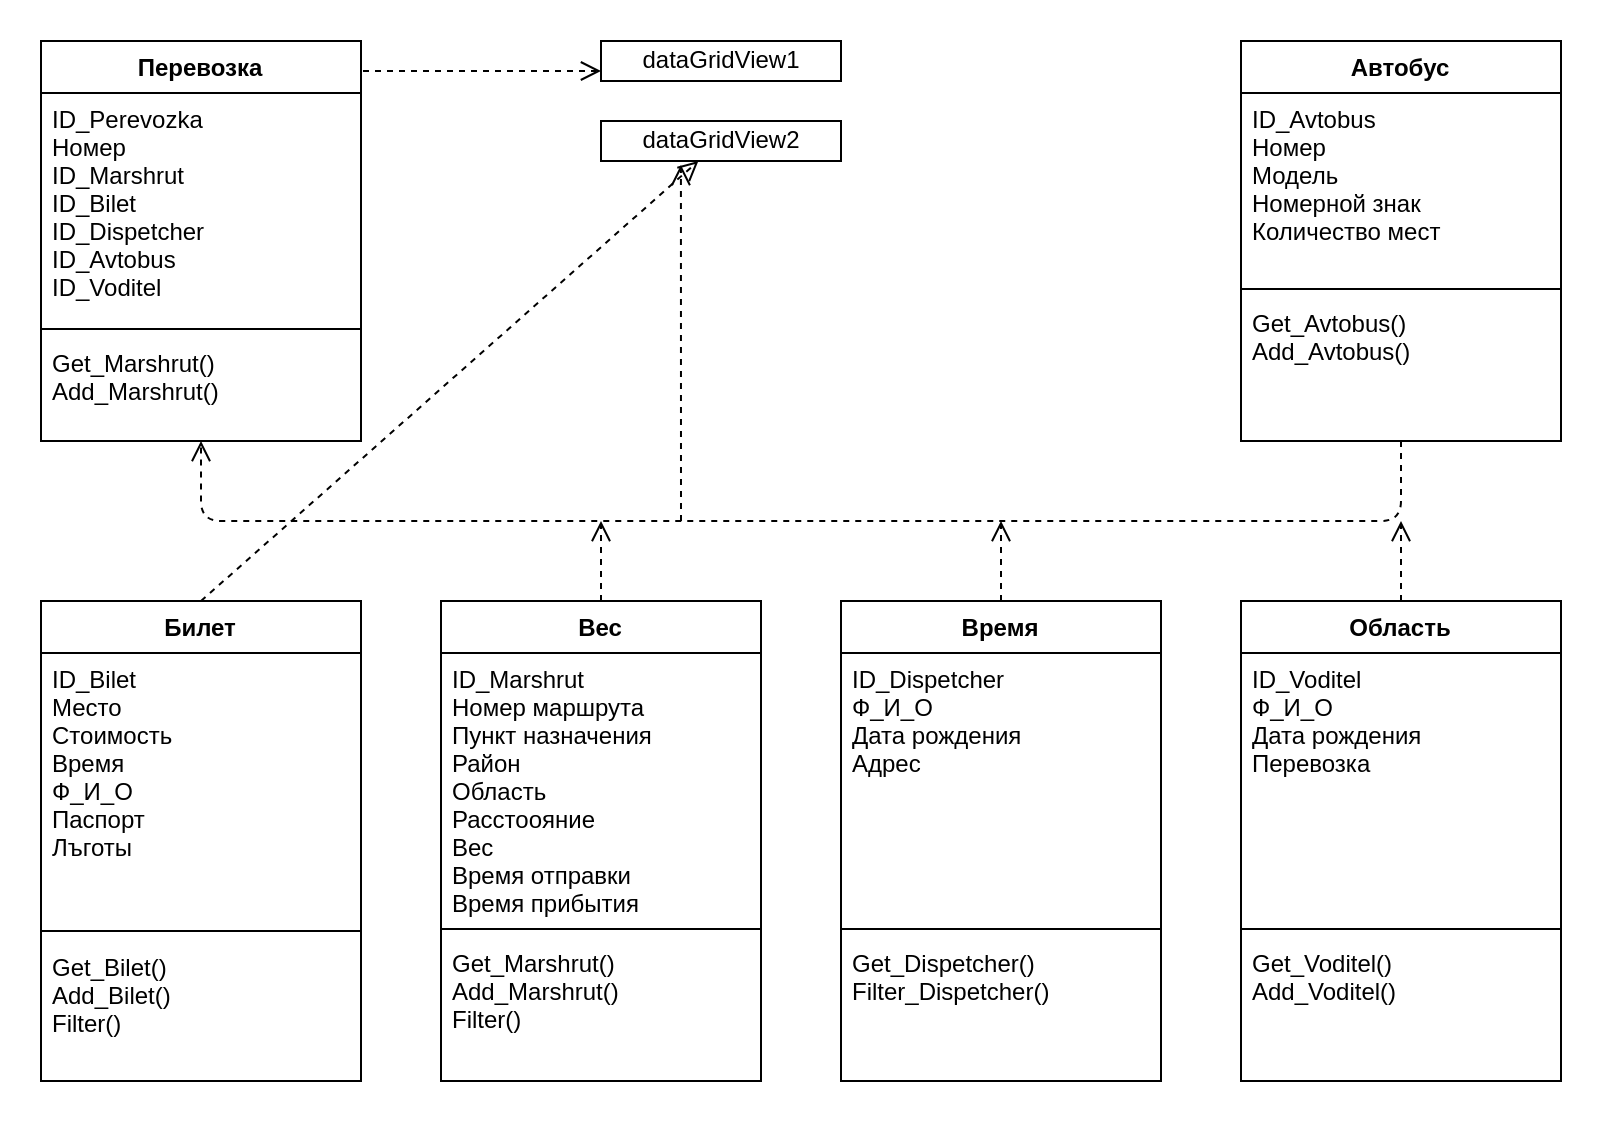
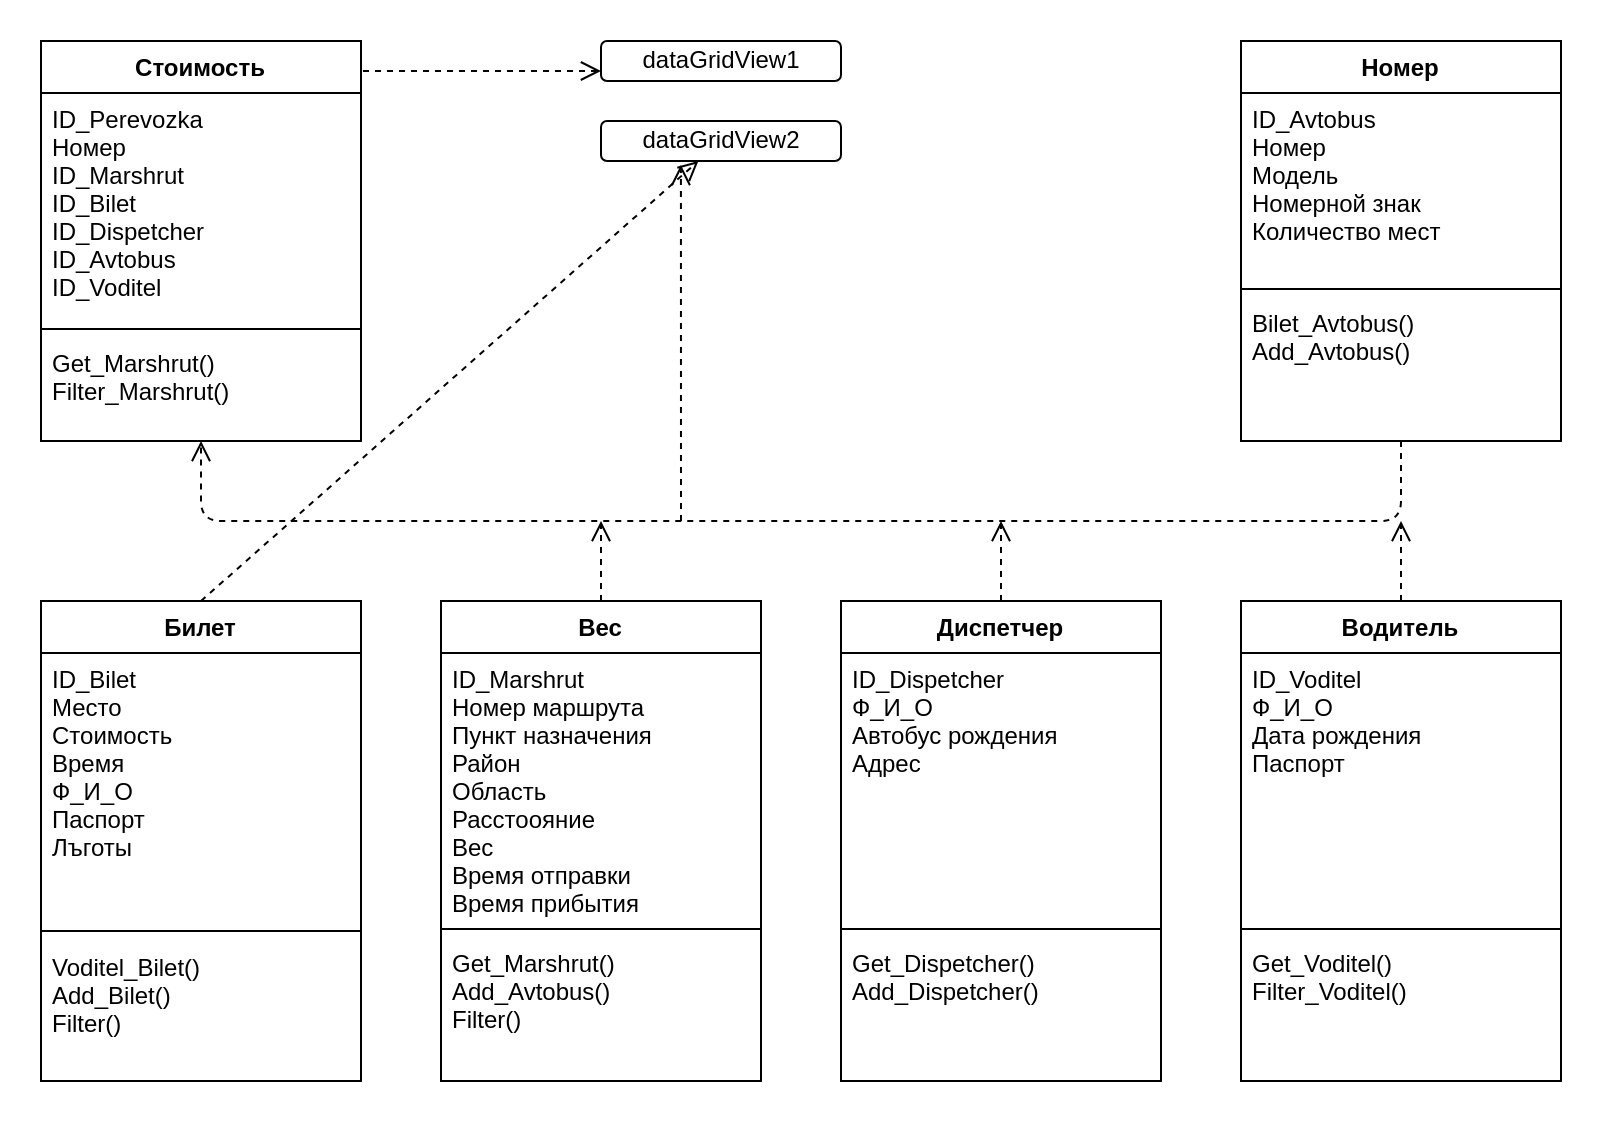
node "dataGridView1": shape rectangle -> rounded rectangle
node "Перевозка": label "Перевозка" -> "Стоимость"
node "Автобус": label "Автобус" -> "Номер"
node "dataGridView2": shape rectangle -> rounded rectangle
node "Get_Avtobus() Add_Avtobus()": label "Get_Avtobus() Add_Avtobus()" -> "Bilet_Avtobus() Add_Avtobus()"
node "Get_Marshrut() Add_Marshrut()": label "Get_Marshrut() Add_Marshrut()" -> "Get_Marshrut() Filter_Marshrut()"
node "Время": label "Время" -> "Диспетчер"
node "Область": label "Область" -> "Водитель"
node "ID_Dispetcher Ф_И_О Дата рождения Адрес": label "ID_Dispetcher Ф_И_О Дата рождения Адрес" -> "ID_Dispetcher Ф_И_О Автобус рождения Адрес"
node "ID_Voditel Ф_И_О Дата рождения Перевозка": label "ID_Voditel Ф_И_О Дата рождения Перевозка" -> "ID_Voditel Ф_И_О Дата рождения Паспорт"
node "Get_Marshrut() Add_Marshrut() Filter()": label "Get_Marshrut() Add_Marshrut() Filter()" -> "Get_Marshrut() Add_Avtobus() Filter()"
node "Get_Dispetcher() Filter_Dispetcher()": label "Get_Dispetcher() Filter_Dispetcher()" -> "Get_Dispetcher() Add_Dispetcher()"
node "Get_Voditel() Add_Voditel()": label "Get_Voditel() Add_Voditel()" -> "Get_Voditel() Filter_Voditel()"
node "Get_Bilet() Add_Bilet() Filter()": label "Get_Bilet() Add_Bilet() Filter()" -> "Voditel_Bilet() Add_Bilet() Filter()"
